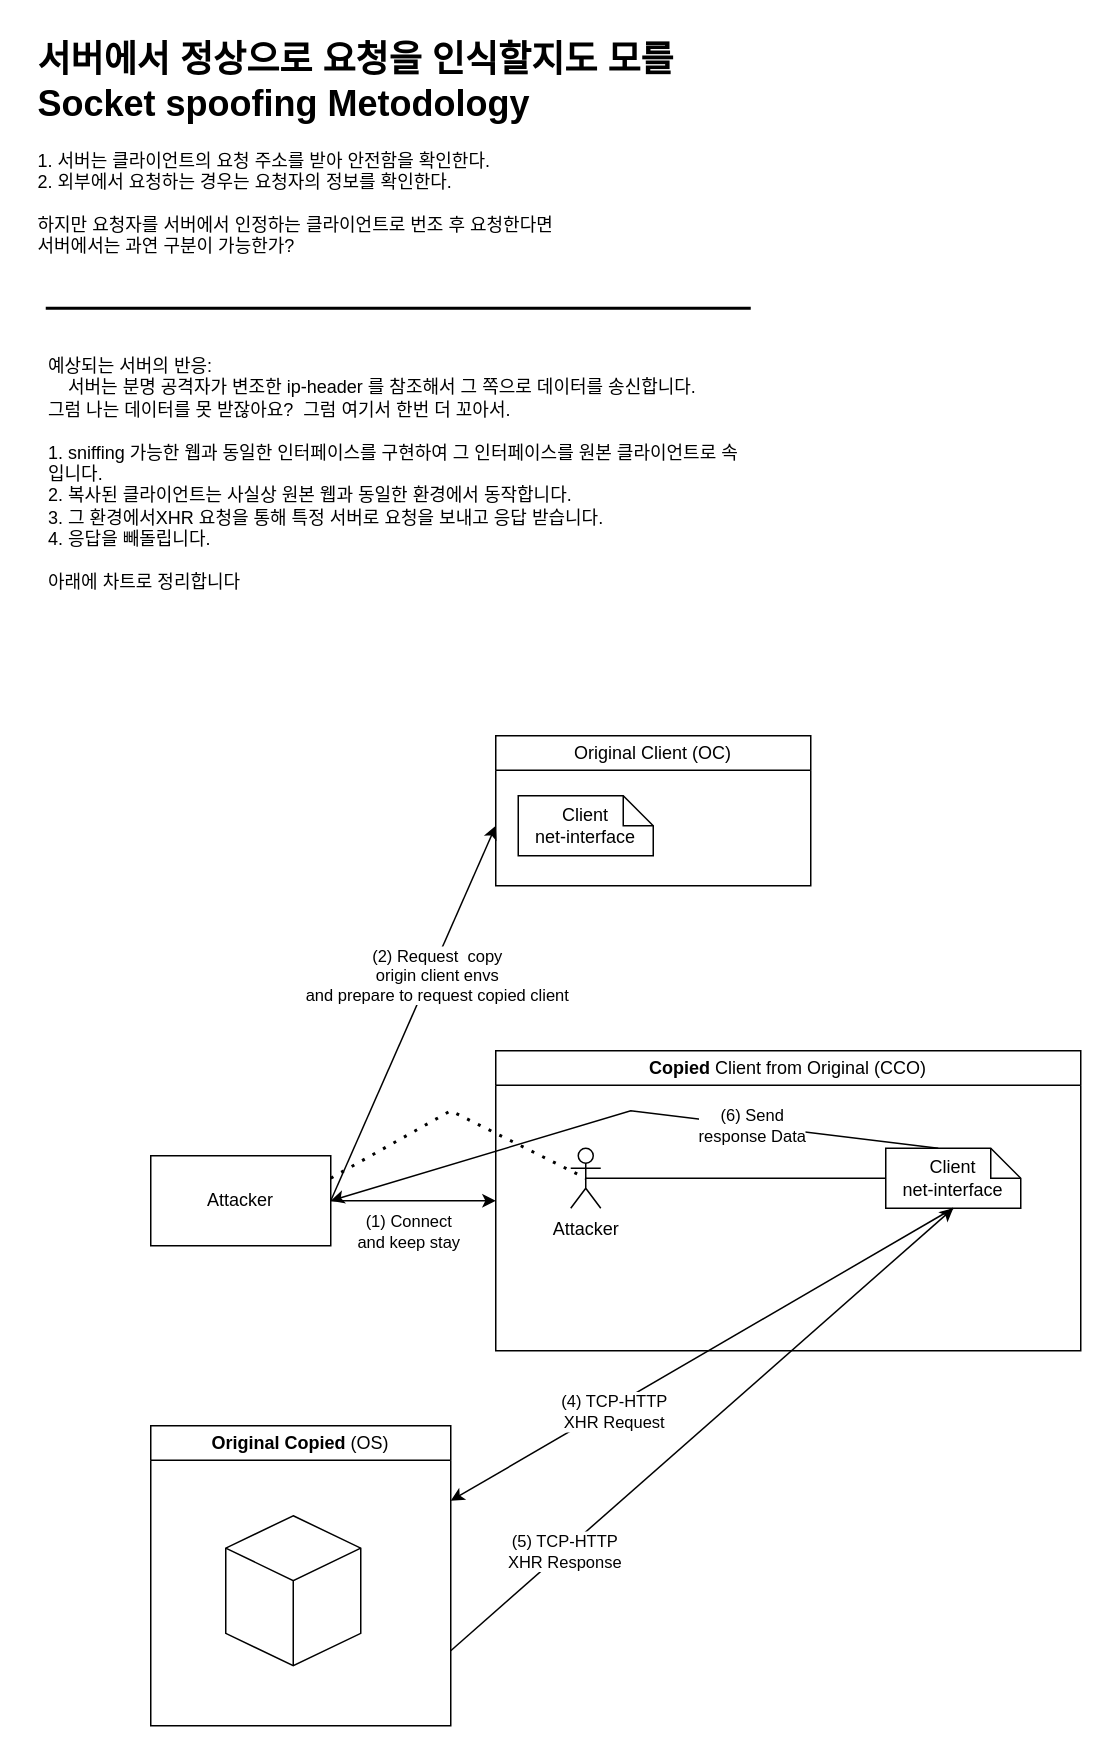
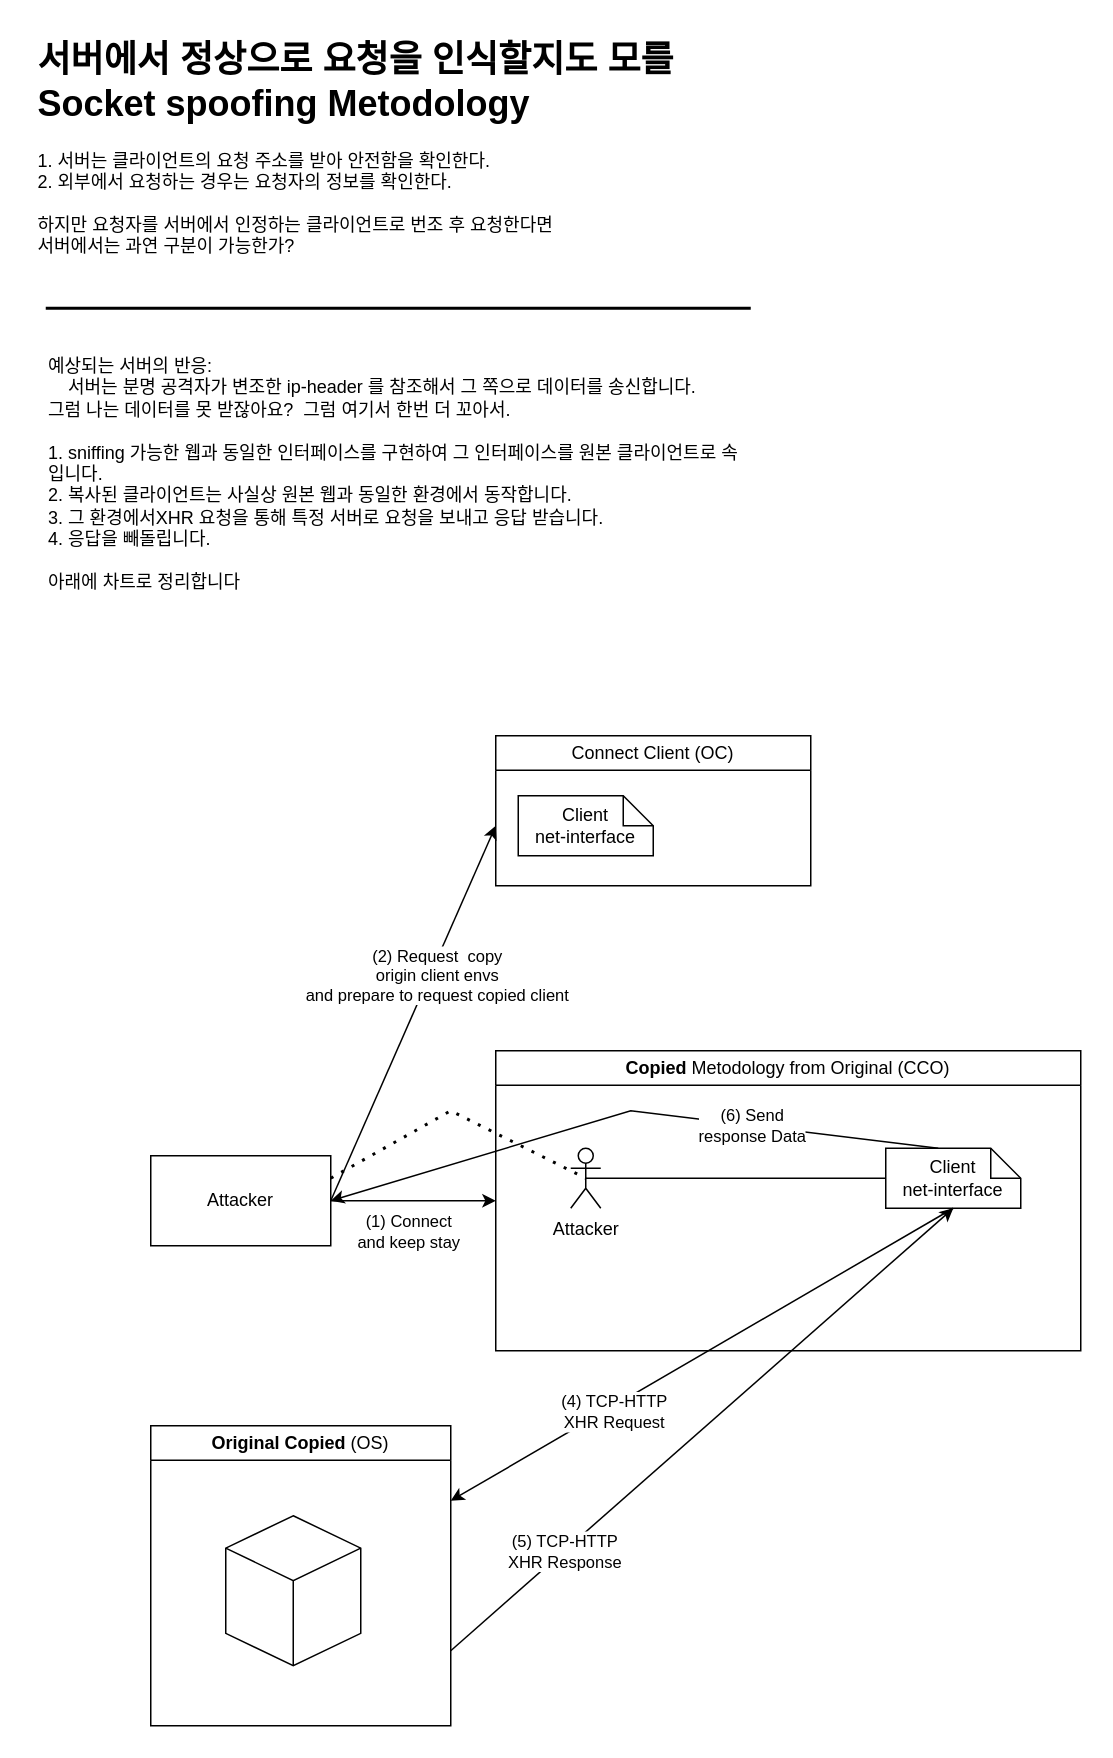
node "Original Client (OC)": label "Original Client (OC)" -> "Connect Client (OC)"
node "Copied Client from Original (CCO)": label "Copied Client from Original (CCO)" -> "Copied Metodology from Original (CCO)"
